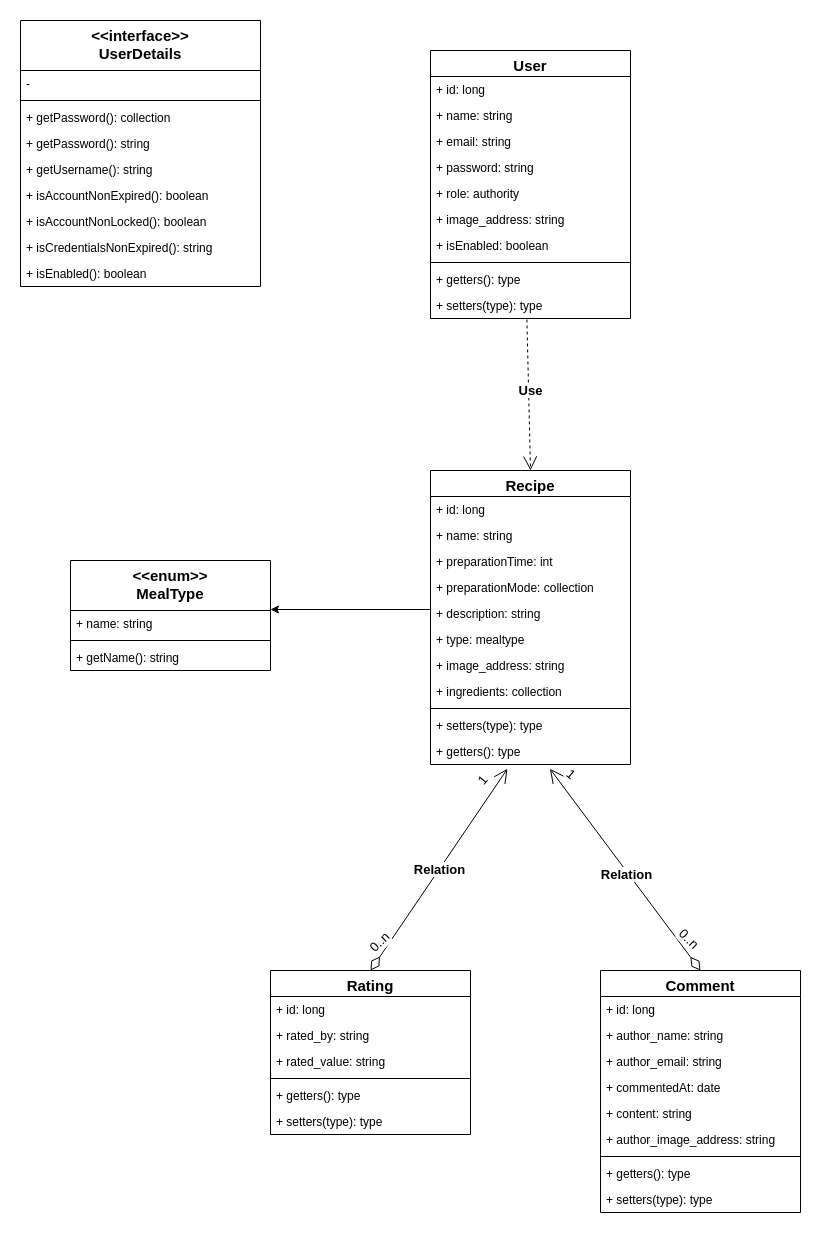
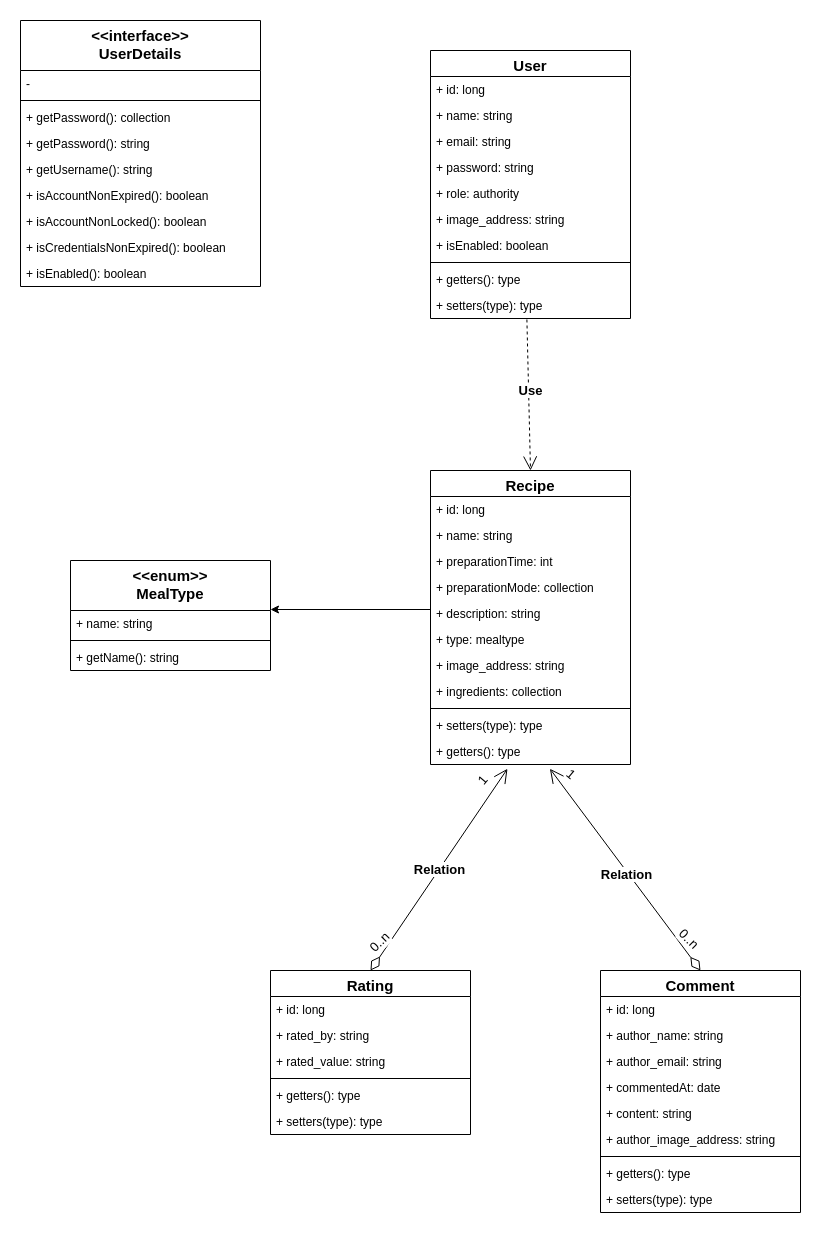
node "+ isCredentialsNonExpired(): string": label "+ isCredentialsNonExpired(): string" -> "+ isCredentialsNonExpired(): boolean"
